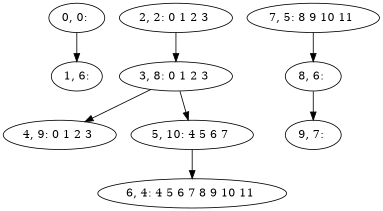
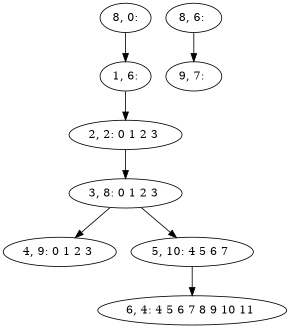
node "0, 0:": label "0, 0:" -> "8, 0:"
node "7, 5: 8 9 10 11": removed
edge "1, 6:" -> "2, 2: 0 1 2 3": added
